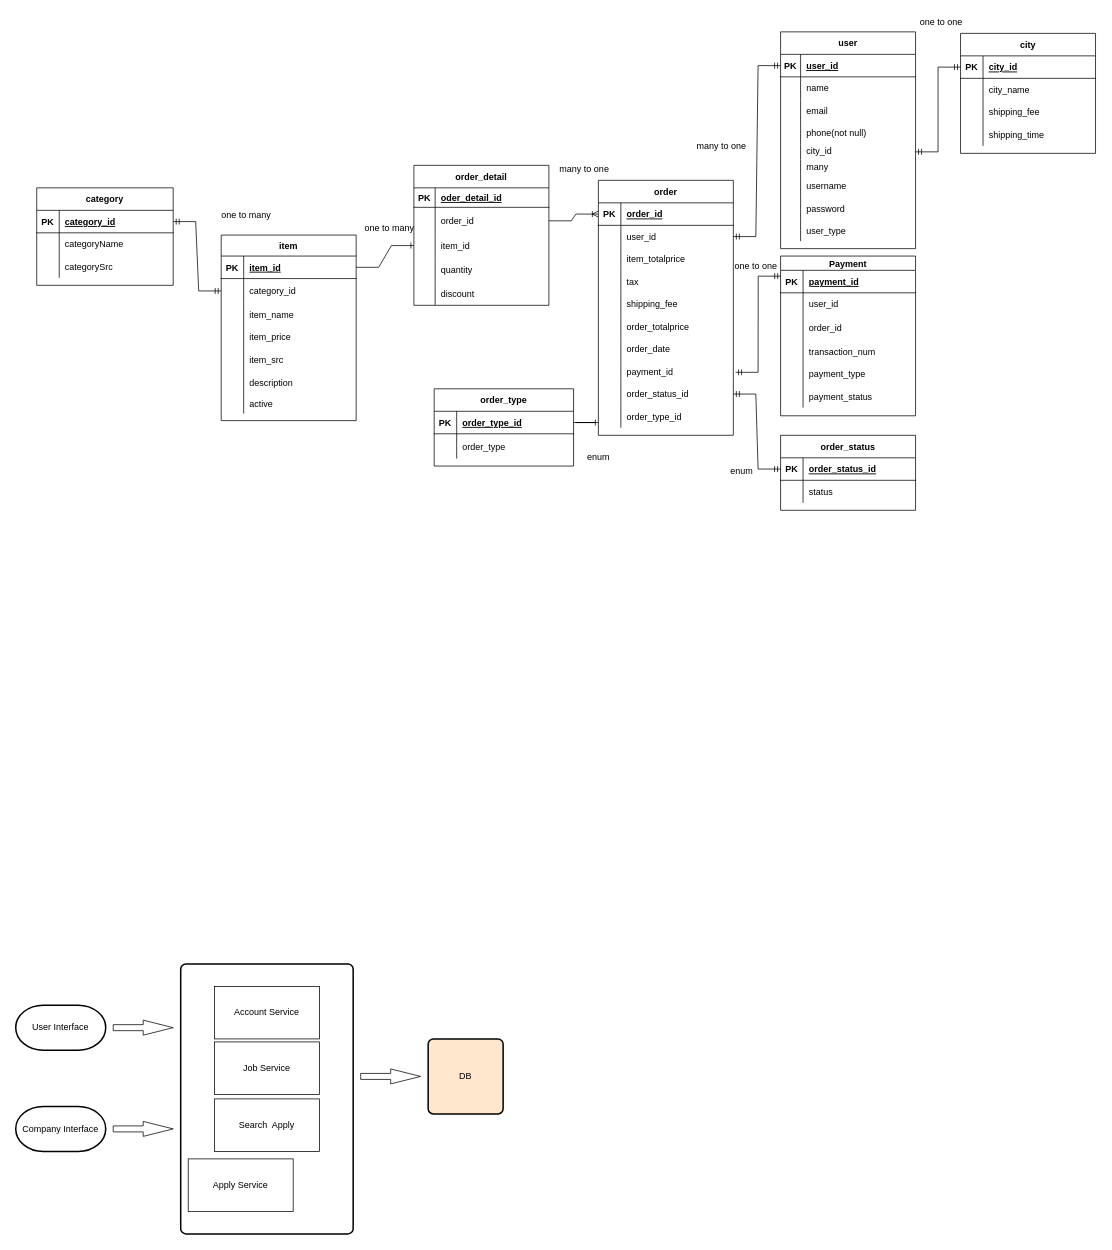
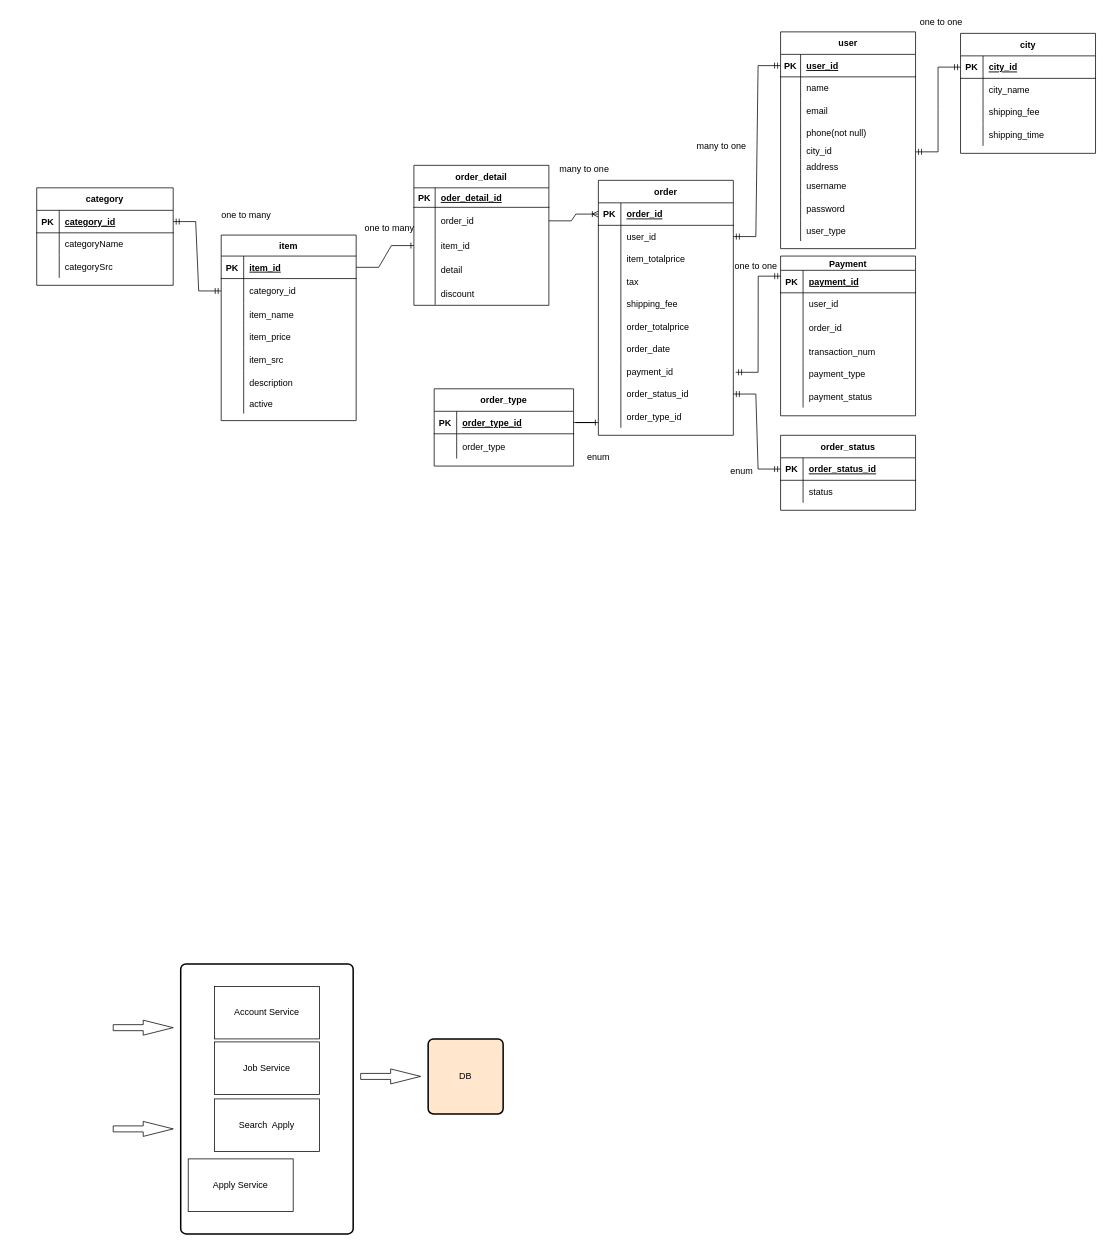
node "many": label "many" -> "address"
node "quantity": label "quantity" -> "detail"
node "User Interface": removed
node "Company Interface": removed
